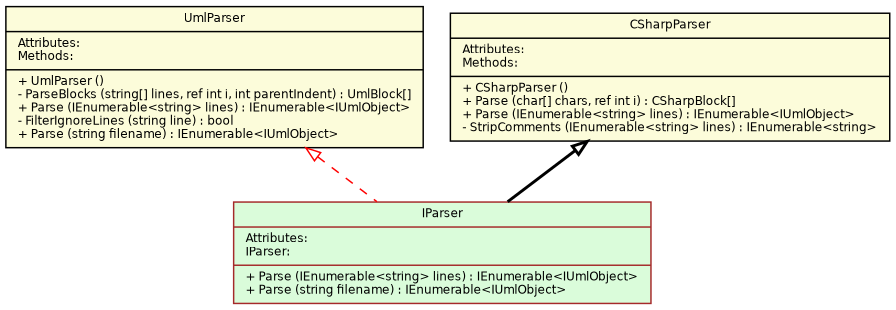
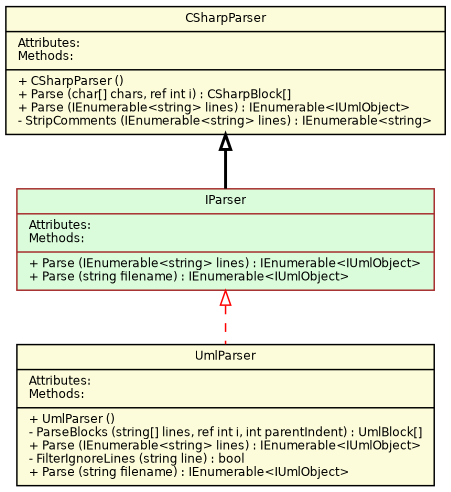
edge "IParser" -> "UmlParser": reversed
node "IParser": text "IParser:" -> "Methods:"
